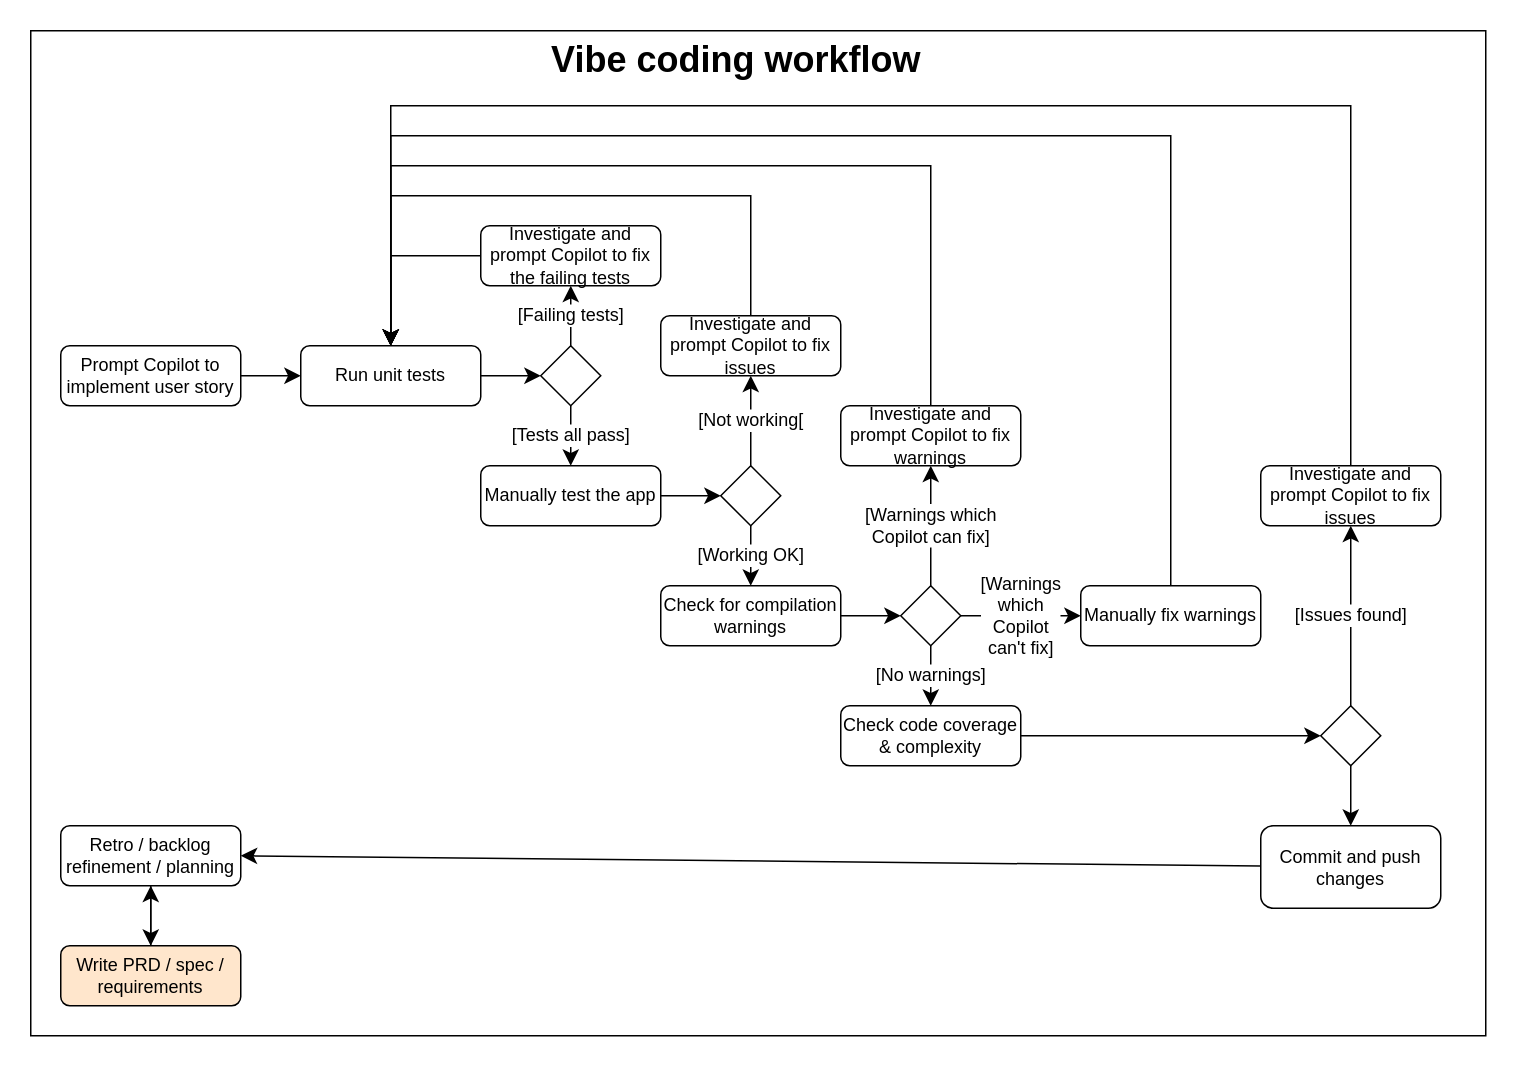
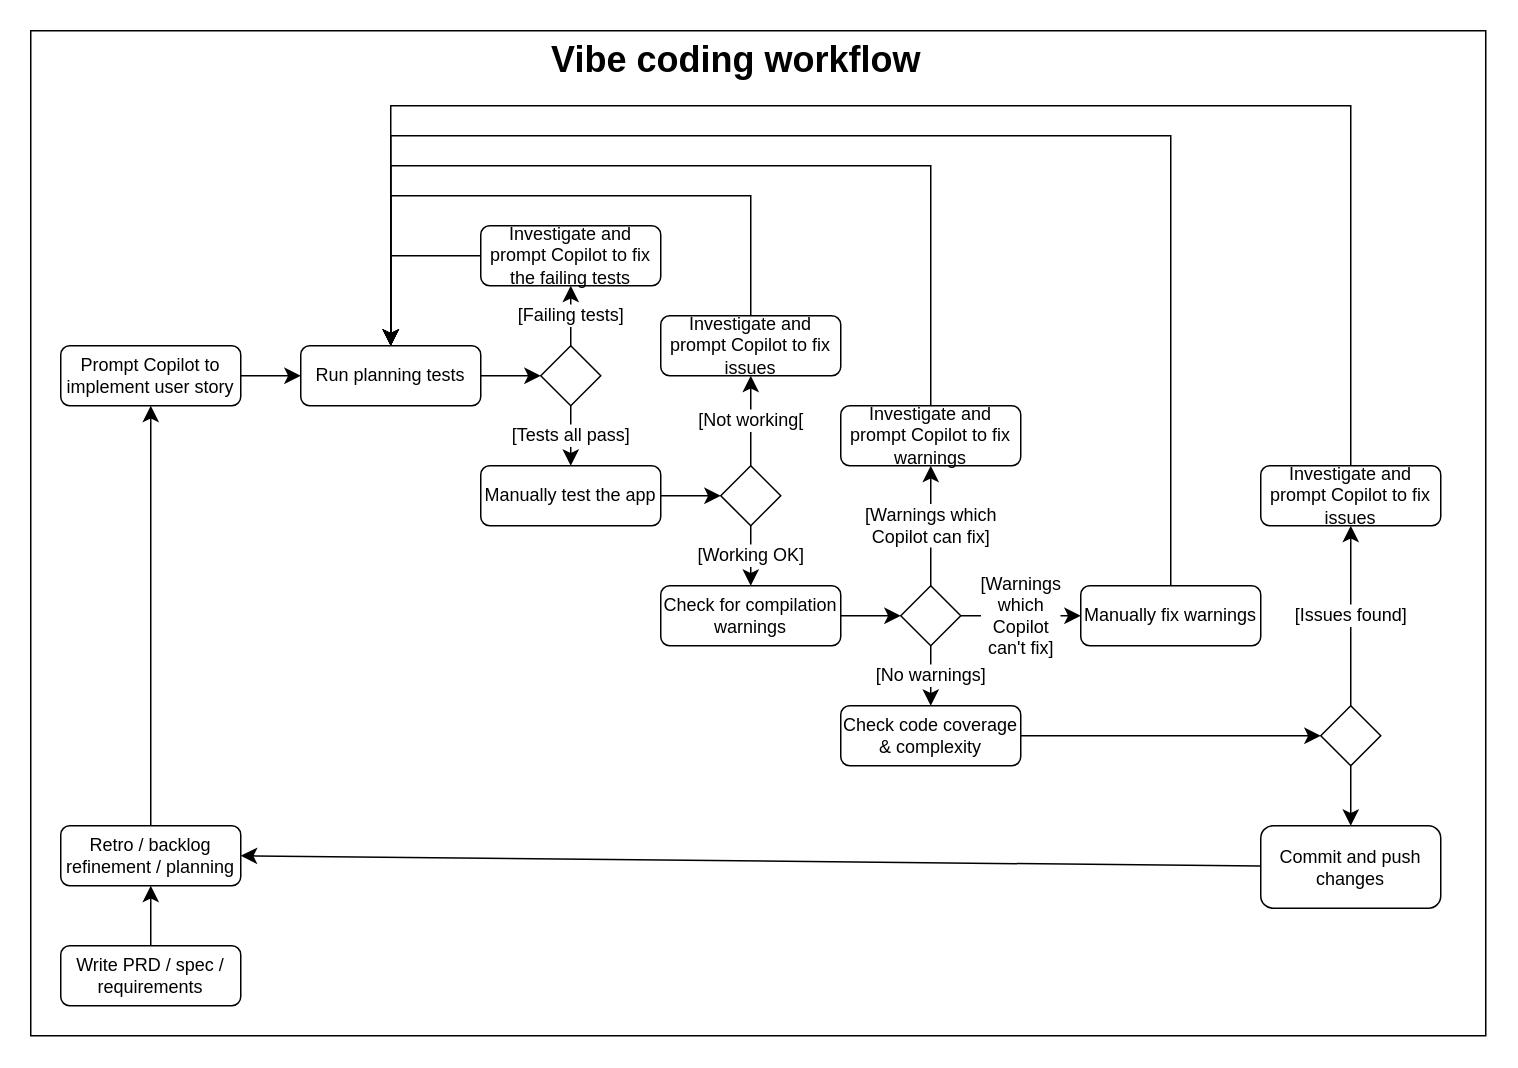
node "Run unit tests": label "Run unit tests" -> "Run planning tests"
edge "Retro / backlog refinement / planning" -> "Write PRD / spec / requirements": now "Retro / backlog refinement / planning" -> "Prompt Copilot to implement user story"
node "Write PRD / spec / requirements": fillcolor #ffe6cc -> #ffffff
